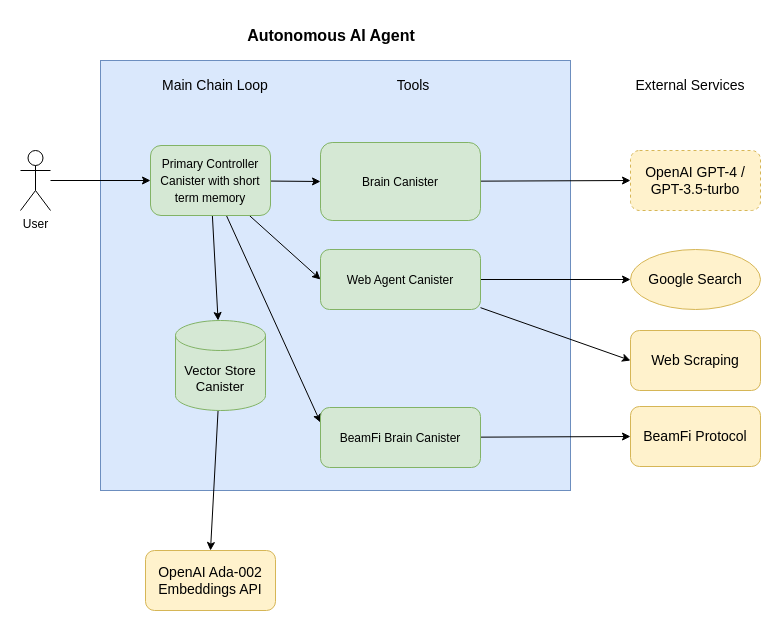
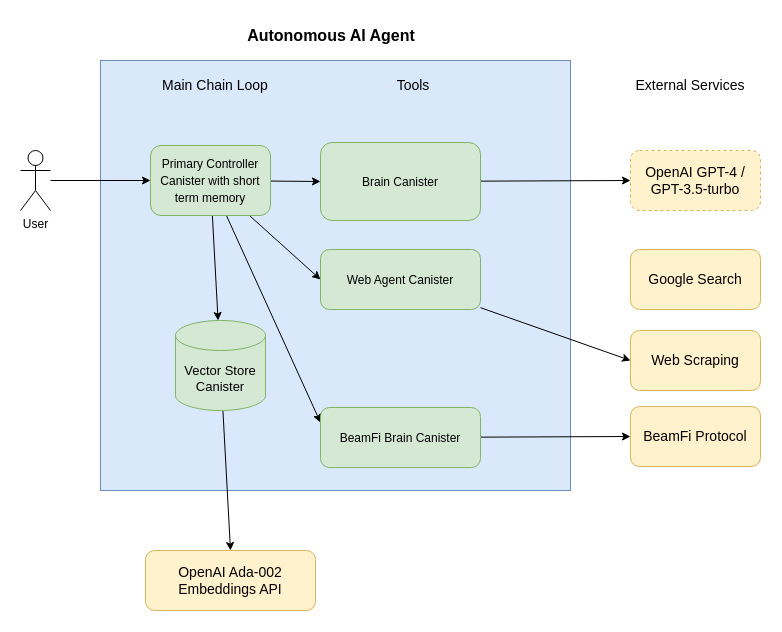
edge "Web Agent Canister" -> "Google Search": removed
node "Google Search": shape ellipse -> rounded rectangle
node "OpenAI Ada-002 Embeddings API": size 130x60 -> 170x60
